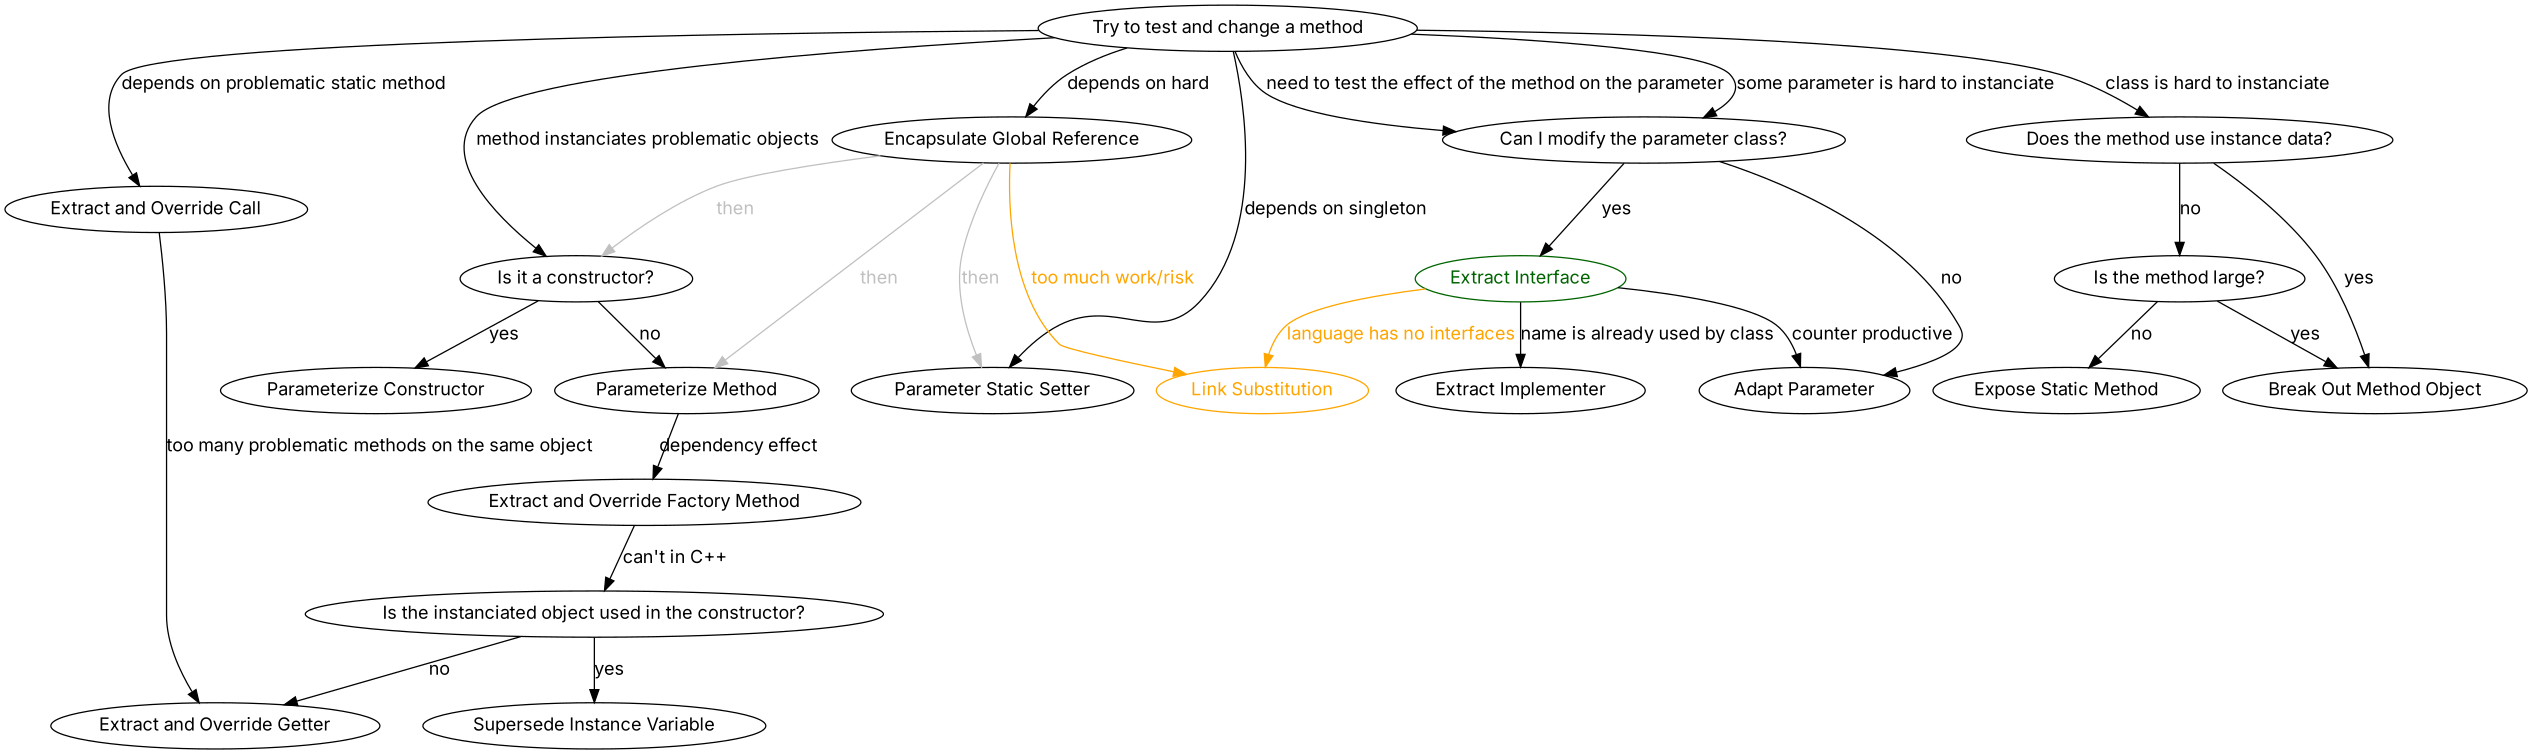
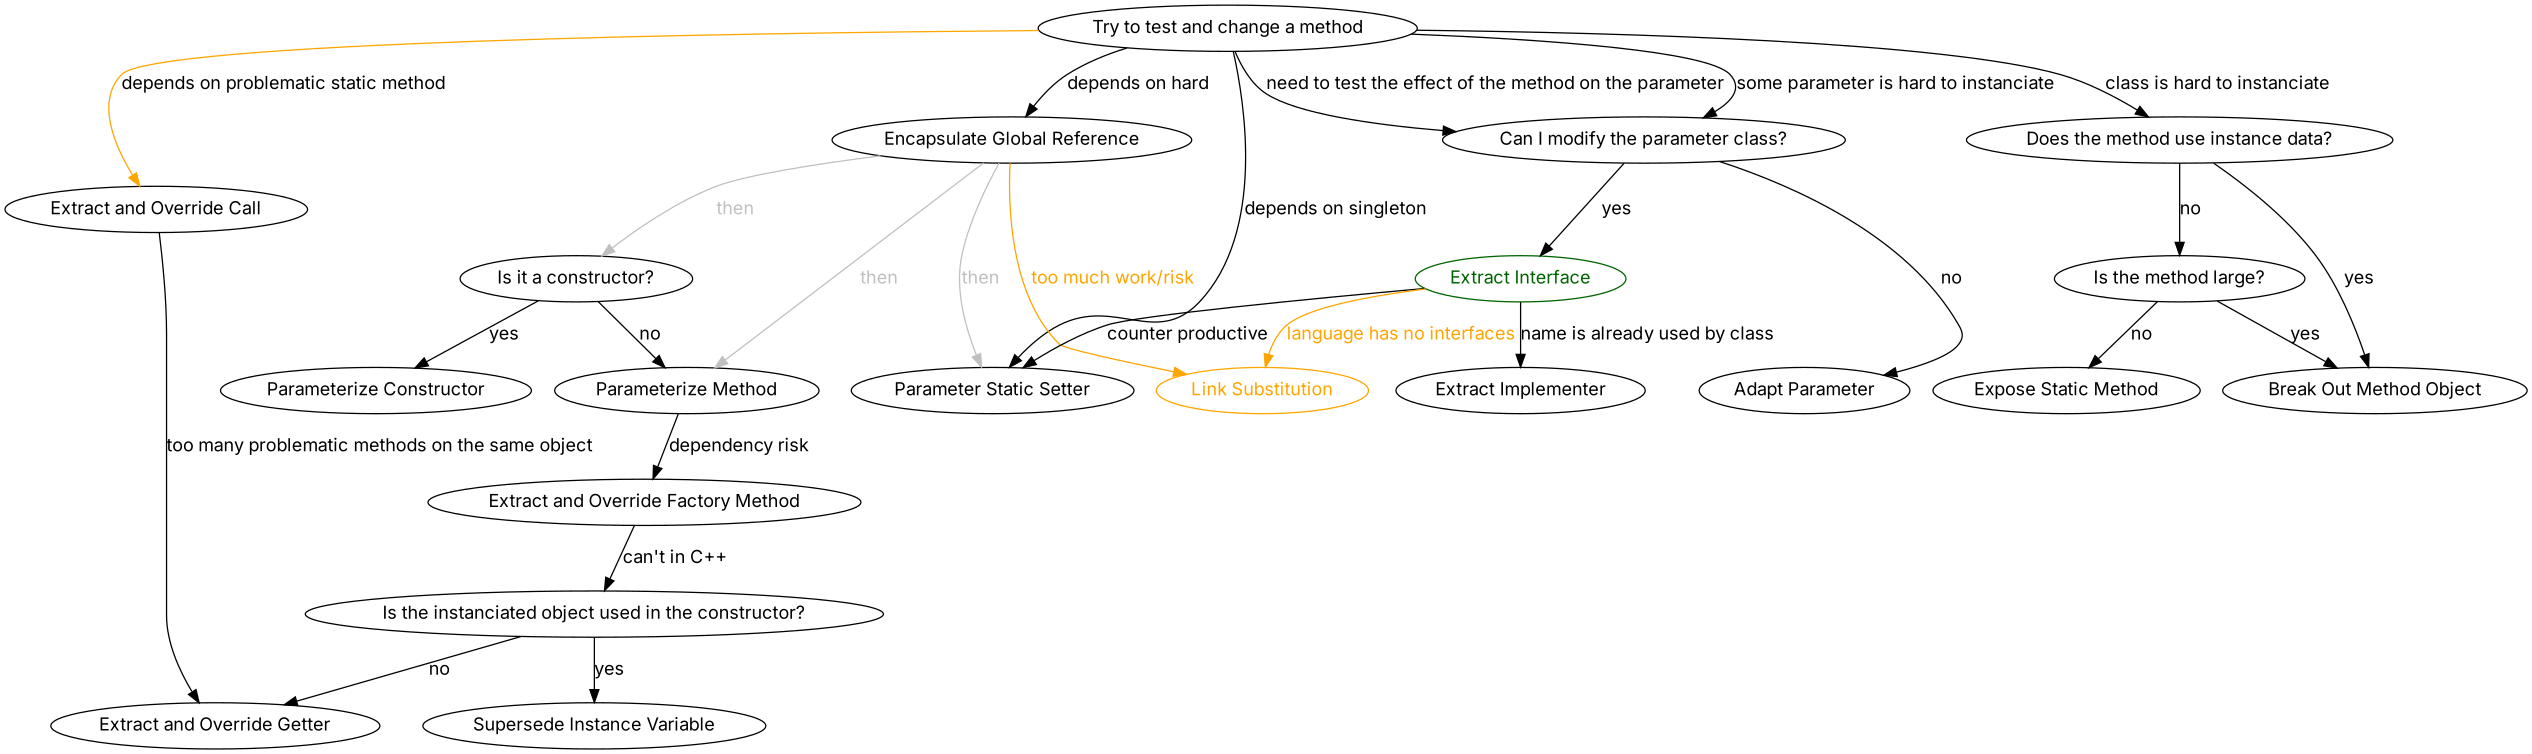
edge "Try to test and change a method" -> "Extract and Override Call": color black -> orange
edge "Try to test and change a method" -> "Is it a constructor?": removed, label "method instanciates problematic objects"
edge "Extract Interface" -> "Adapt Parameter": now "Extract Interface" -> "Parameter Static Setter"
edge "Parameterize Method" -> "Extract and Override Factory Method": label "dependency effect" -> "dependency risk"
